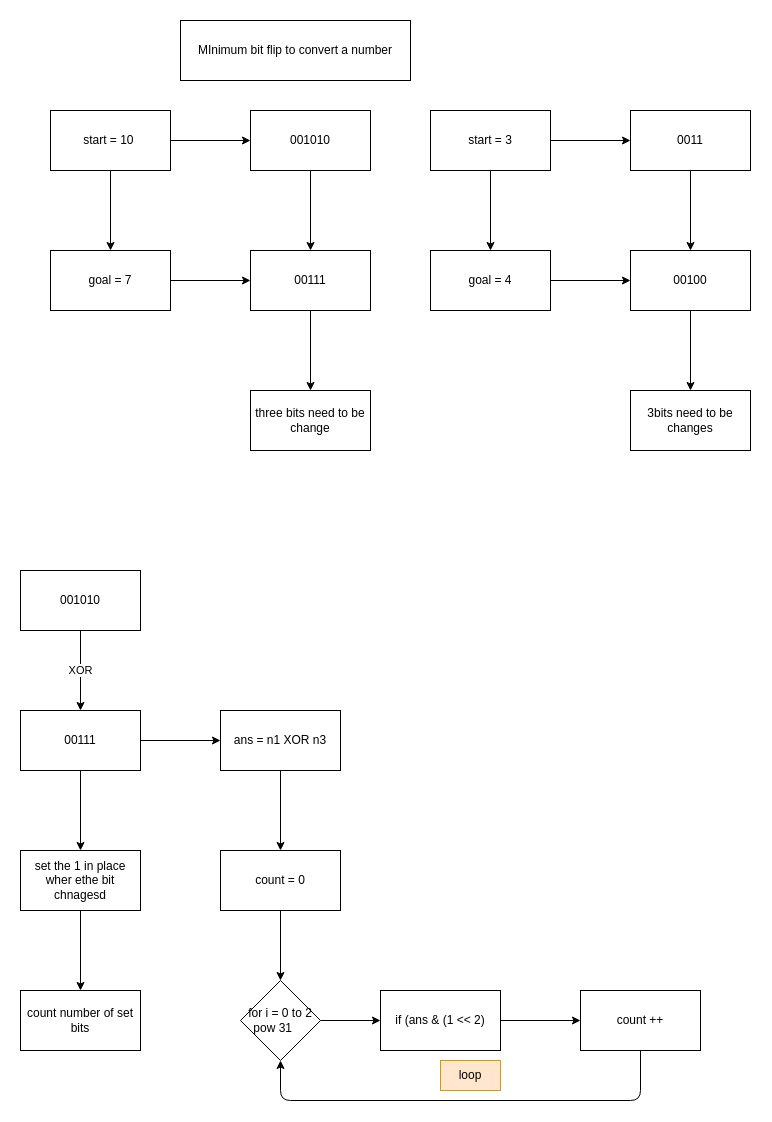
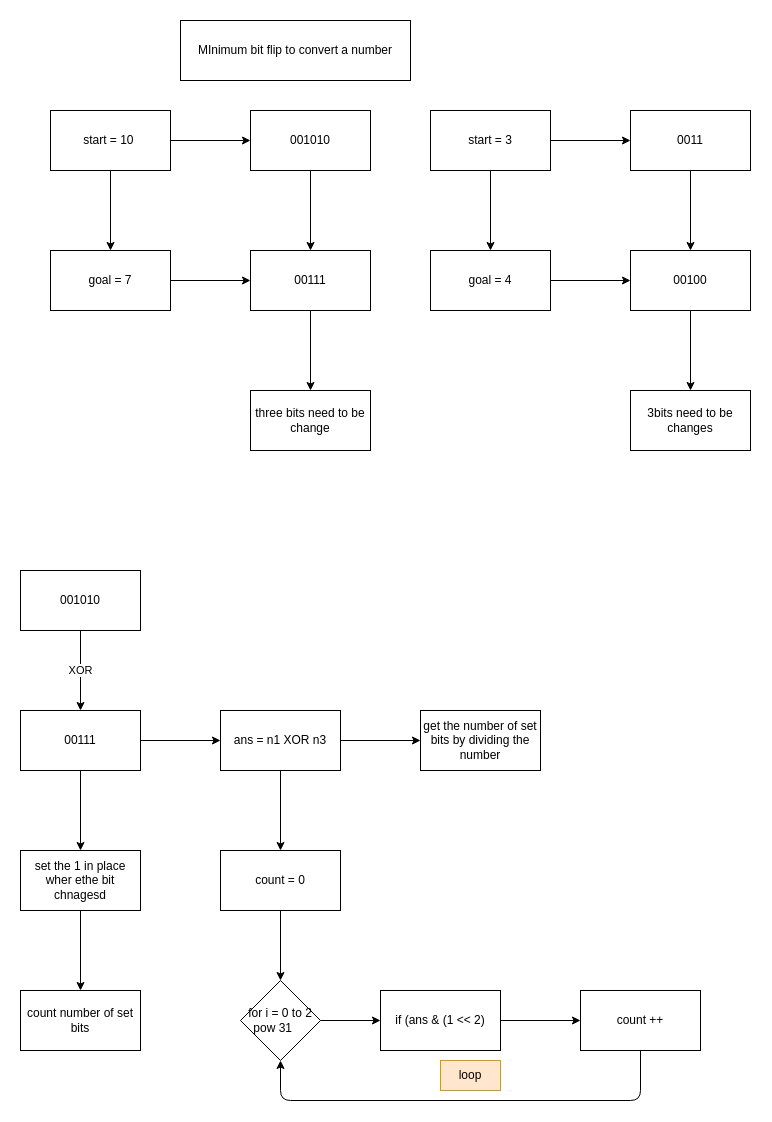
edge "ans = n1 XOR n3" -> "get the number of set bits by dividing the number": added
node "get the number of set bits by dividing the number": added
